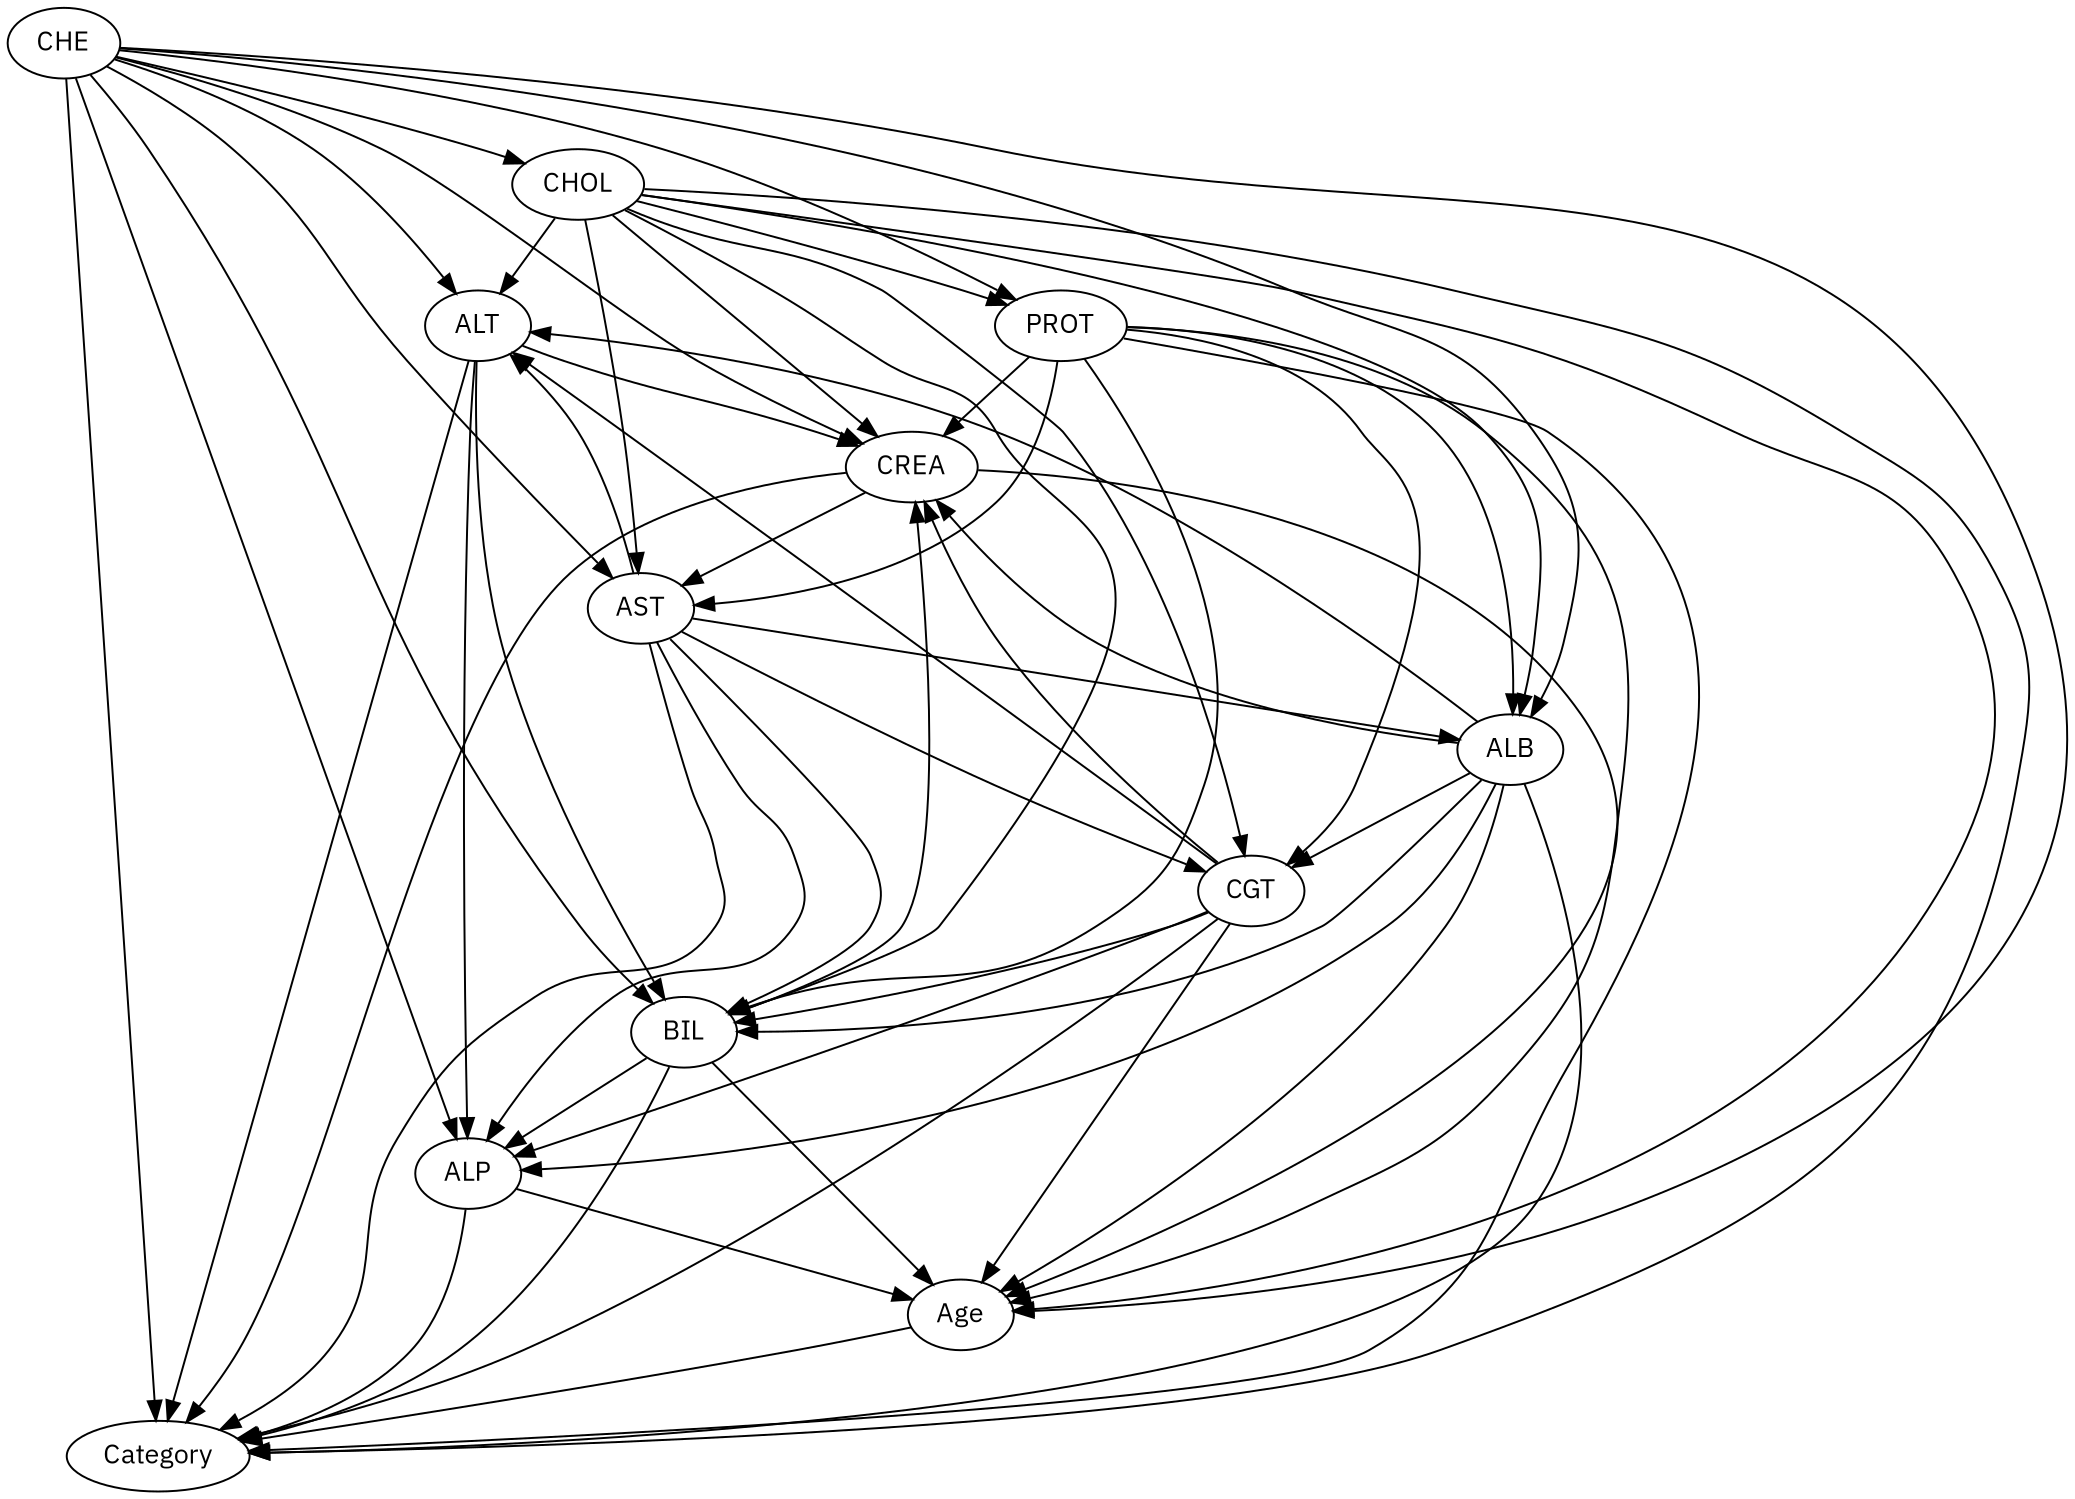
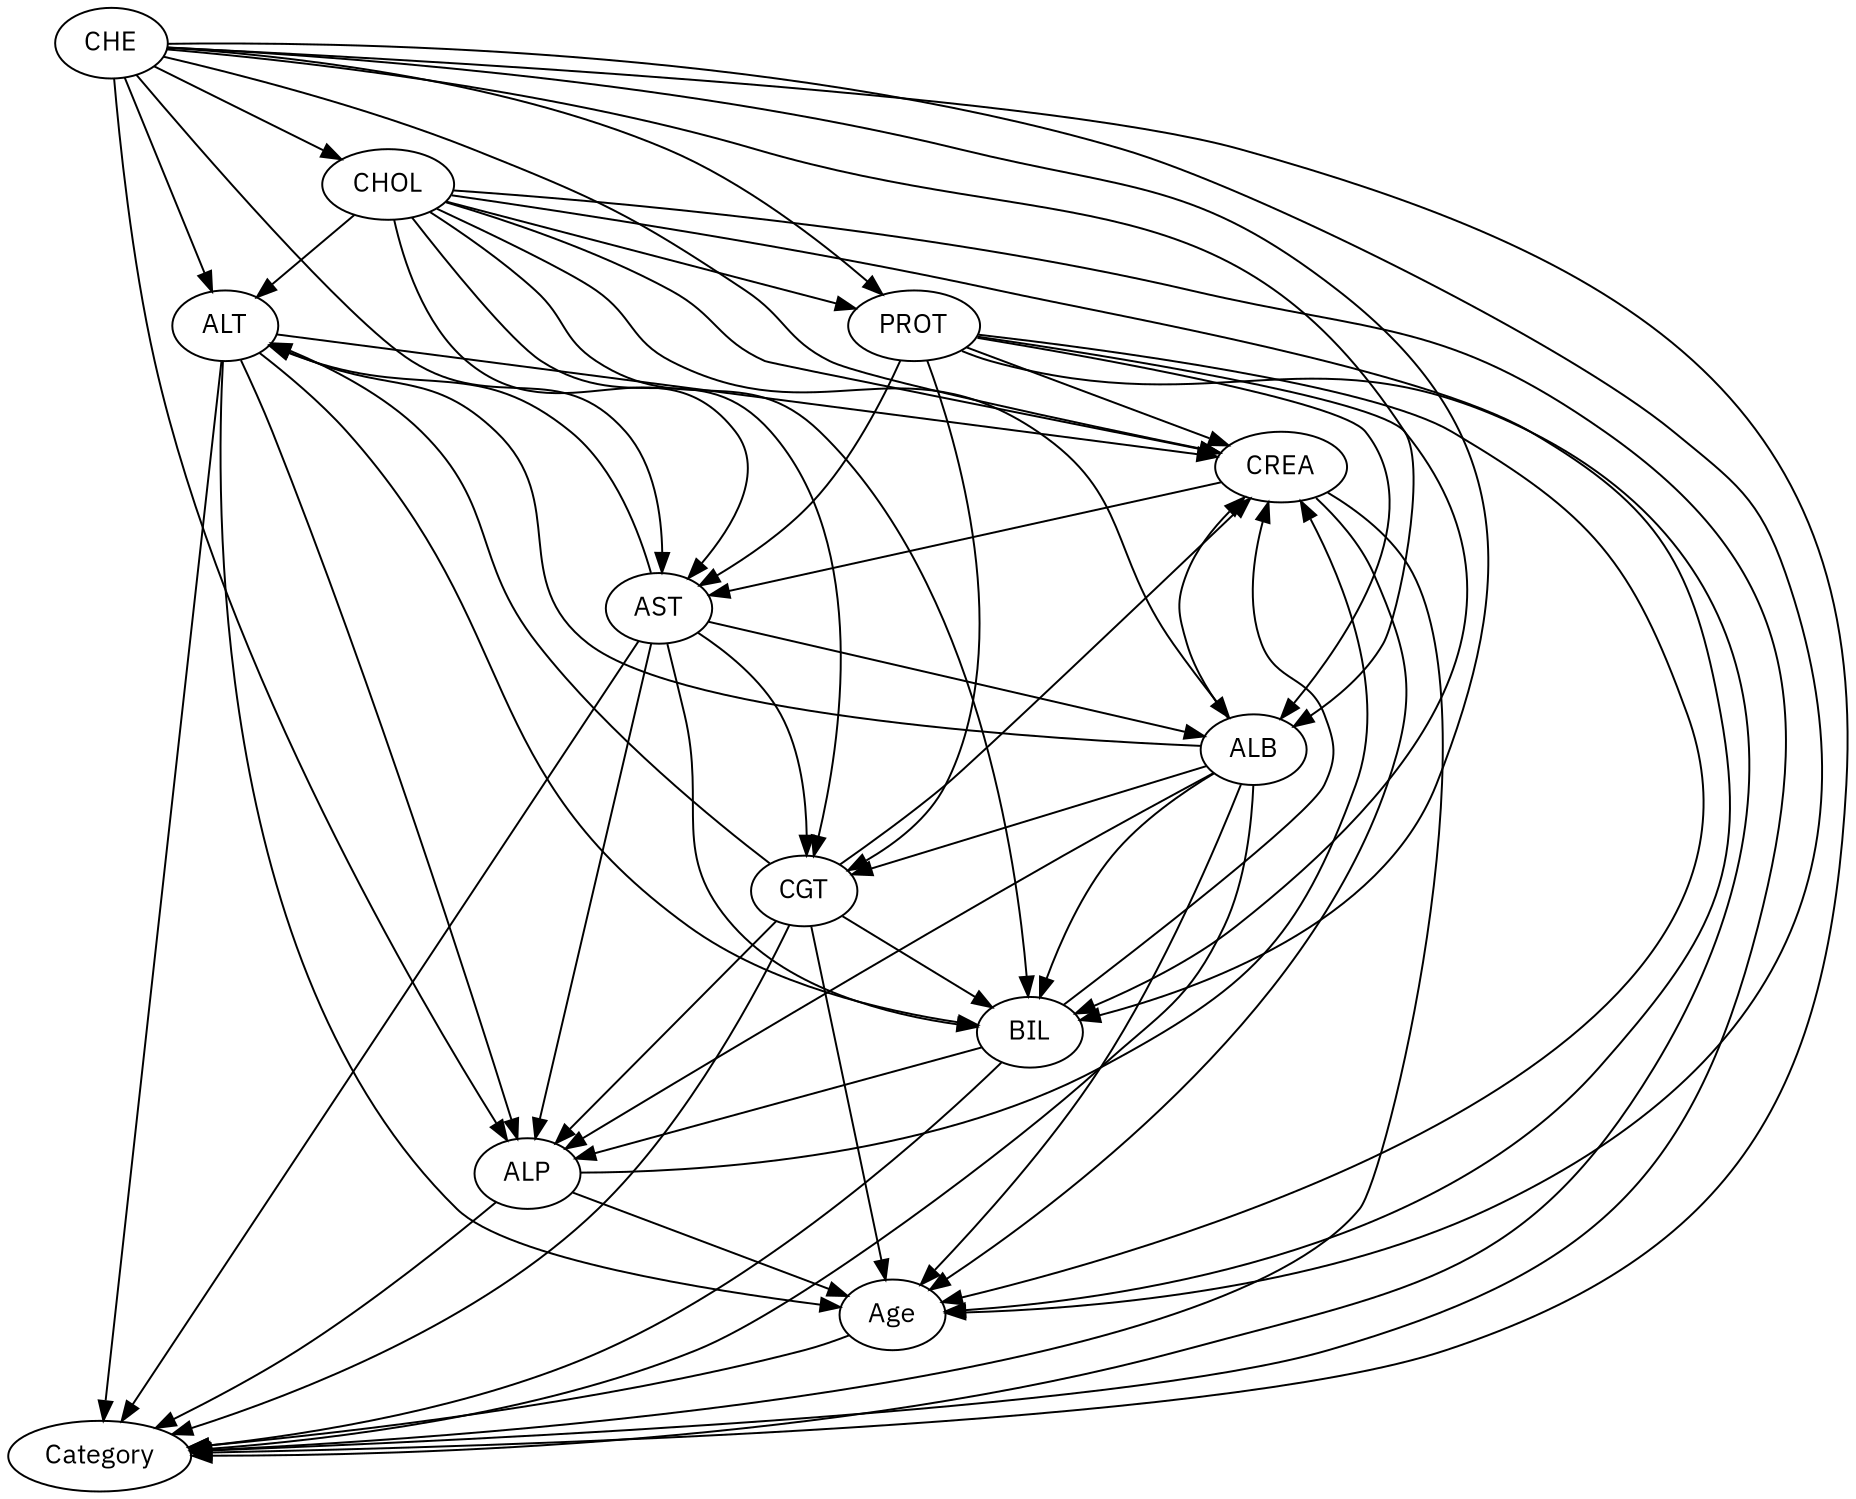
edge "ALP" -> "CREA": added
edge "BIL" -> "Age": now "ALT" -> "Age"
